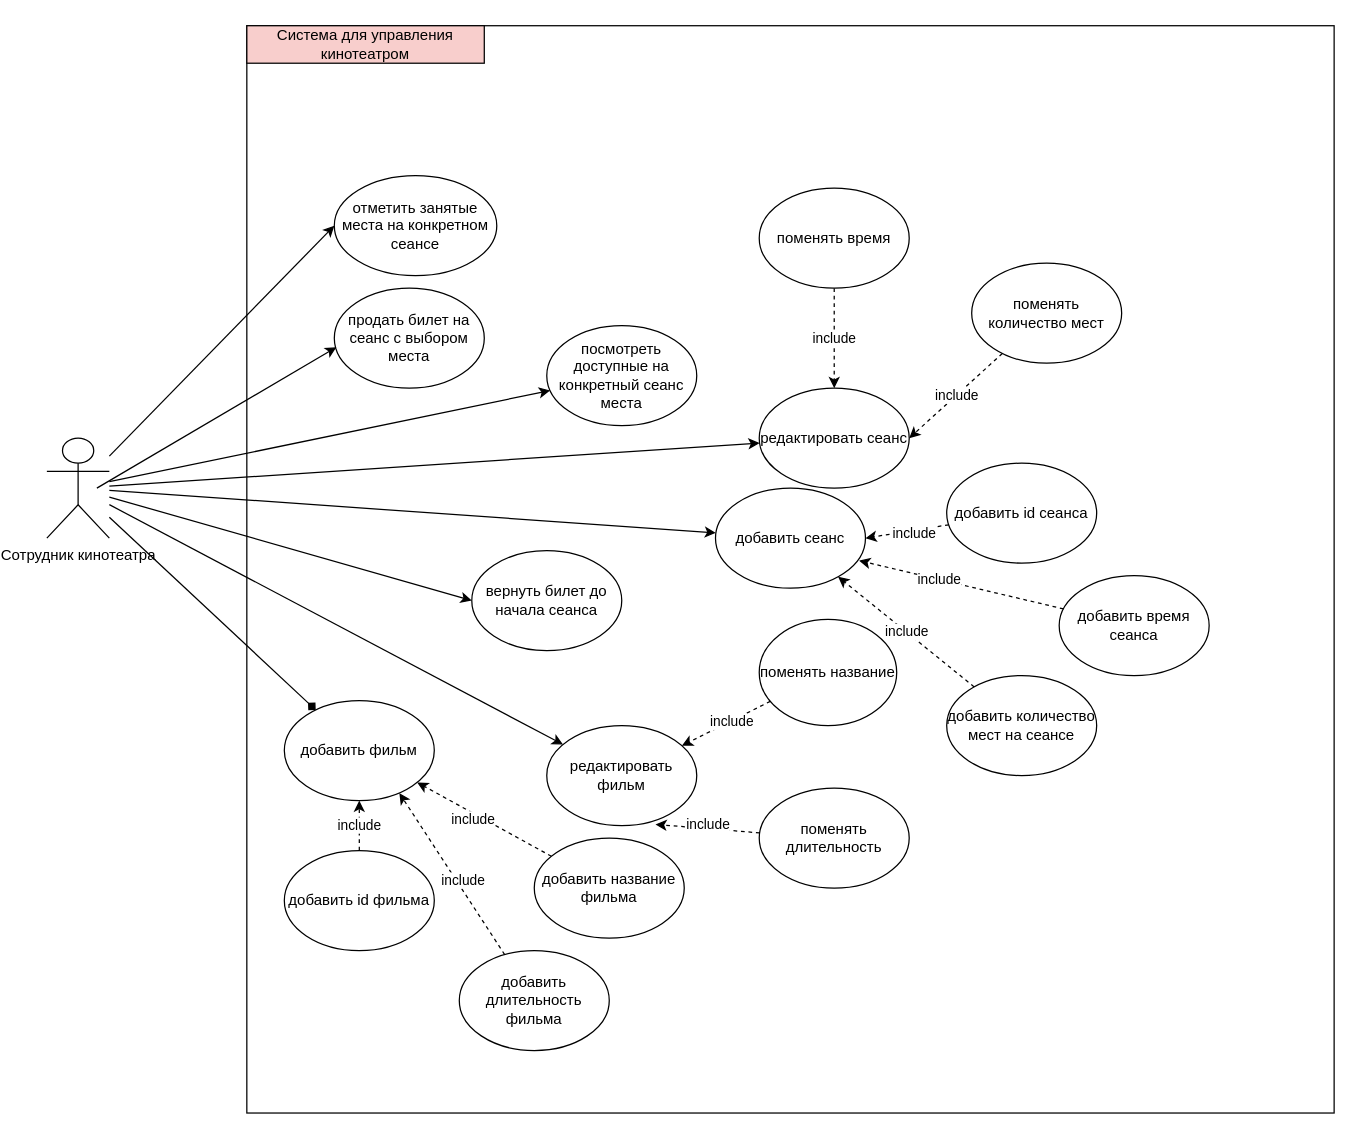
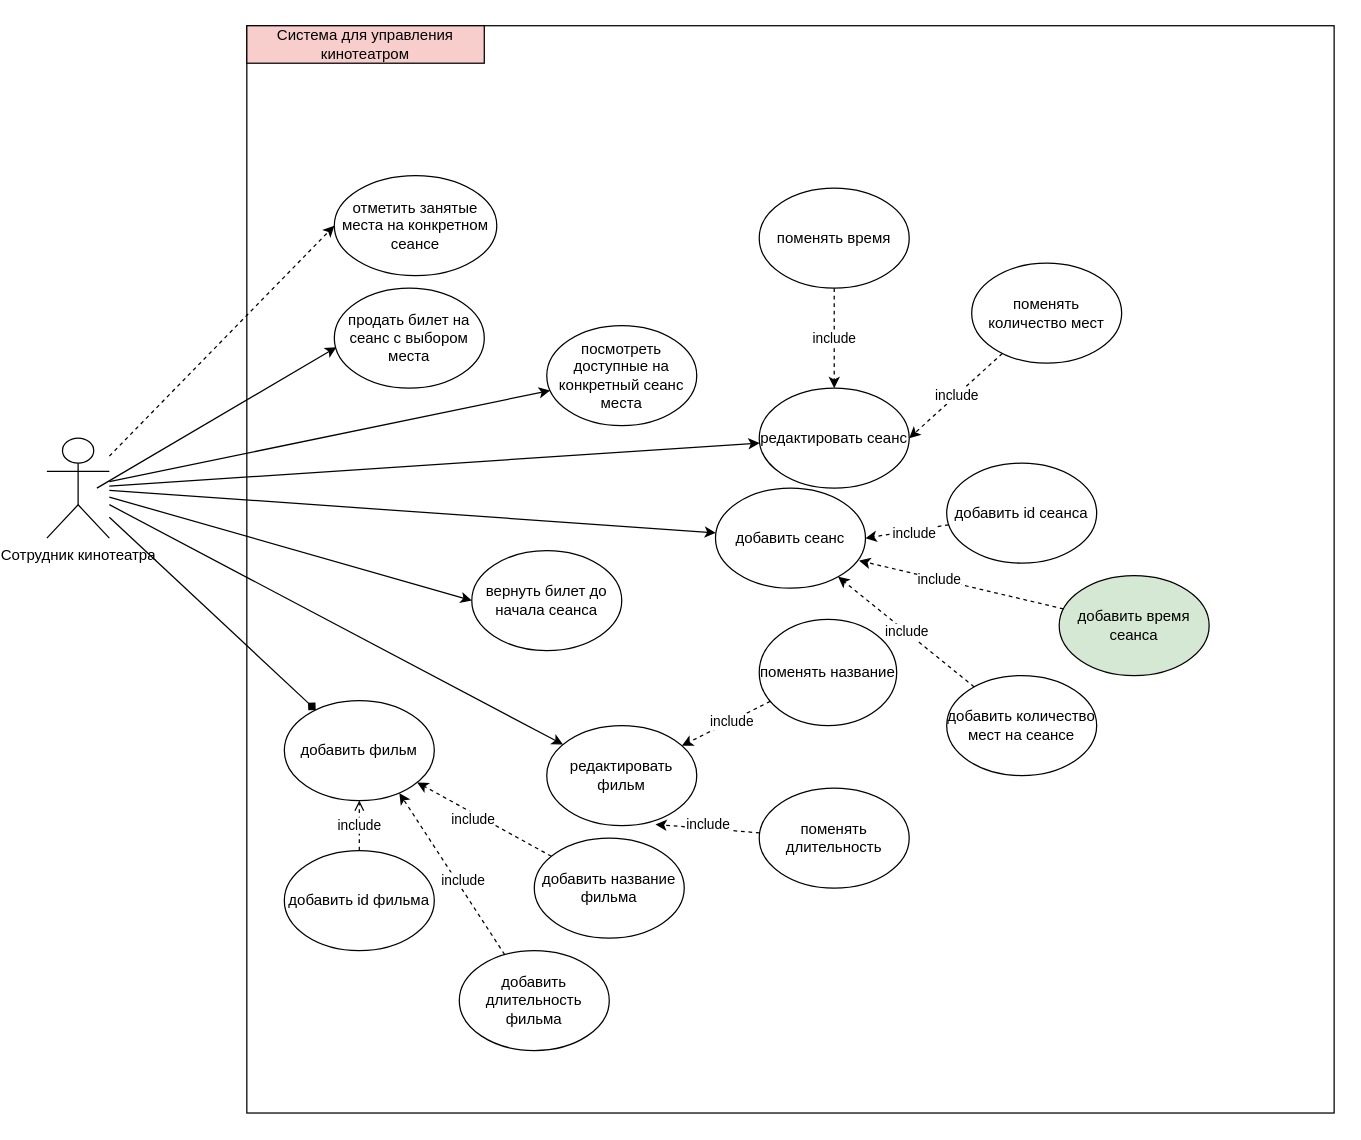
edge "Сотрудник кинотеатра" -> "отметить занятые места на конкретном сеансе": style solid -> dashed
node "добавить время сеанса": fillcolor #ffffff -> #d5e8d4
edge "добавить id фильма" -> "добавить фильм": arrowhead classic -> open
